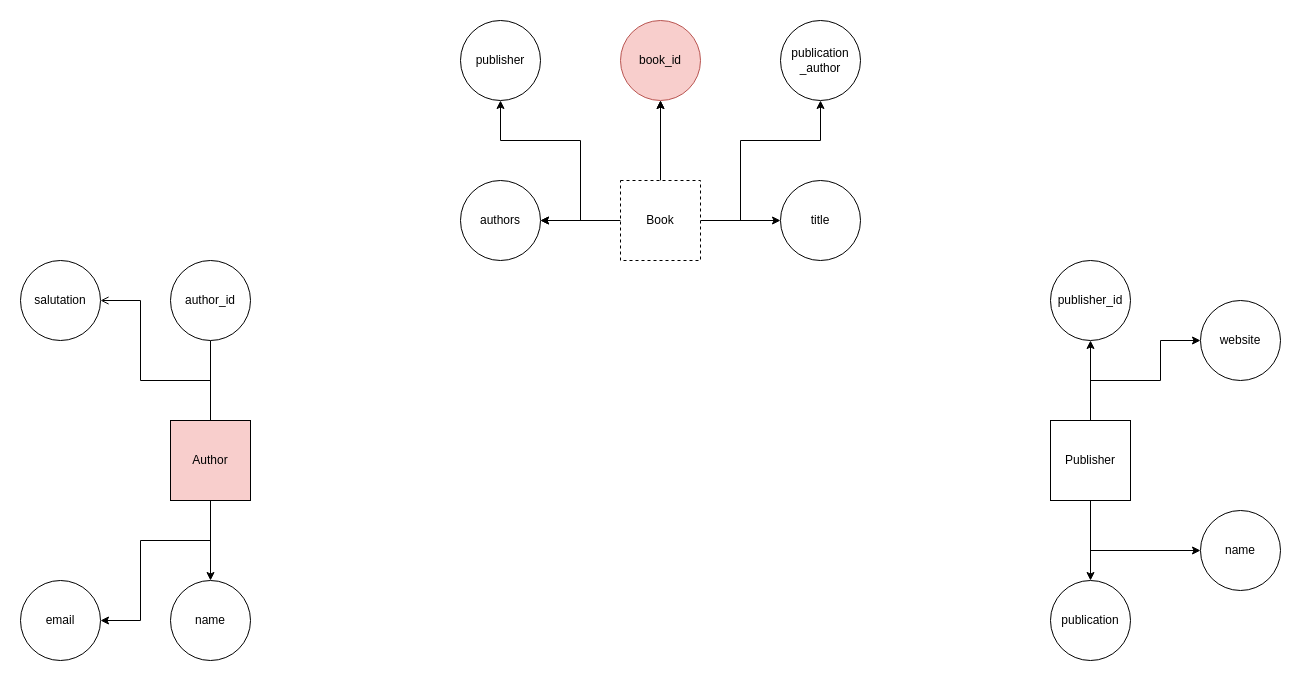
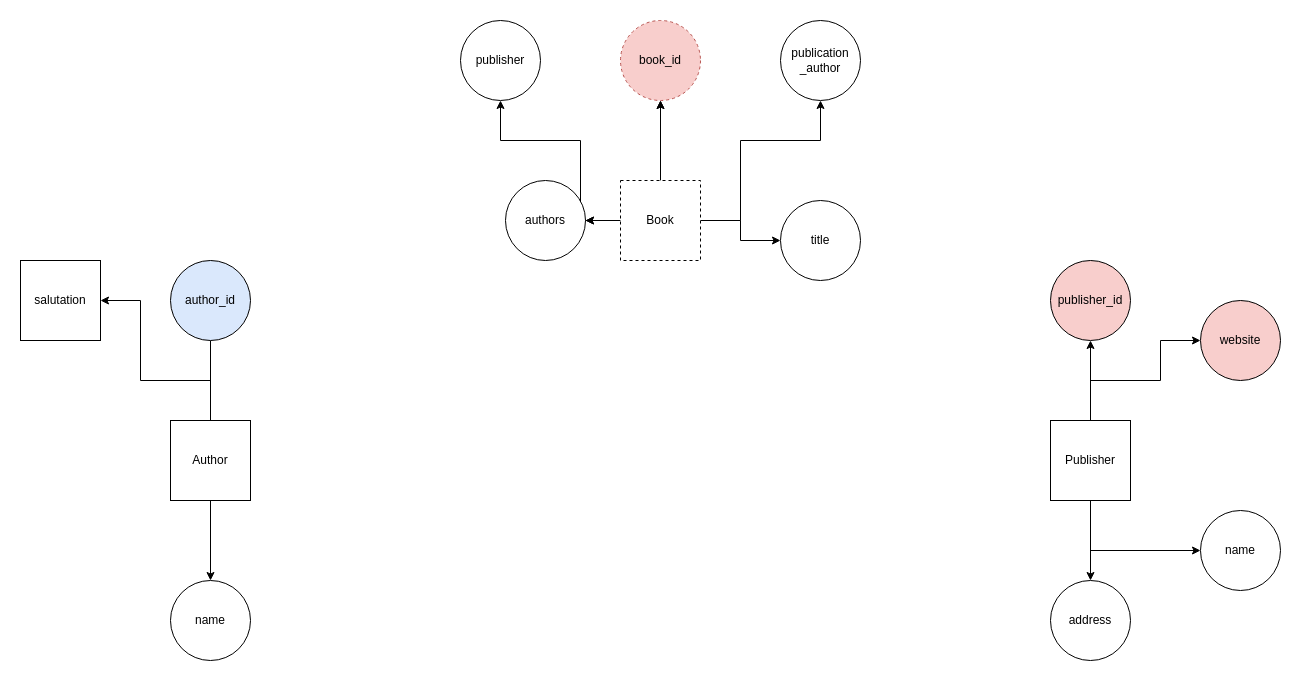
node "book_id": style solid -> dashed
node "authors": moved (501, 221) -> (546, 221)
node "title": moved (821, 221) -> (821, 241)
node "salutation": shape ellipse -> rectangle
edge "Author" -> "salutation": arrowhead open -> classic
node "author_id": fillcolor #ffffff -> #dae8fc
node "publisher_id": fillcolor #ffffff -> #f8cecc
node "website": fillcolor #ffffff -> #f8cecc
node "Author": fillcolor #f8cecc -> #ffffff
edge "Author" -> "email": removed
node "email": removed
node "publication": label "publication" -> "address"
